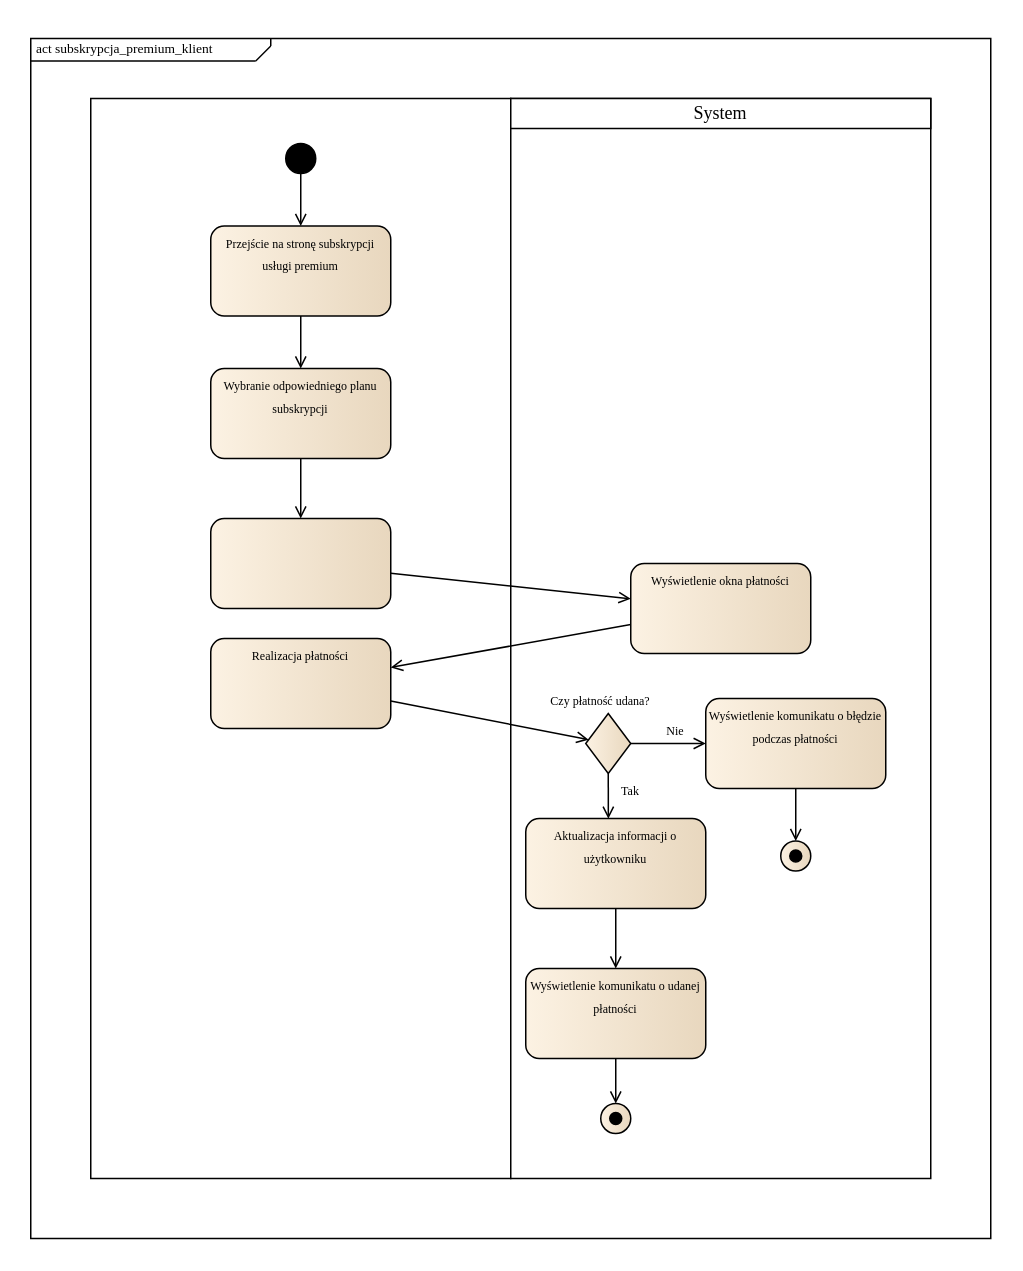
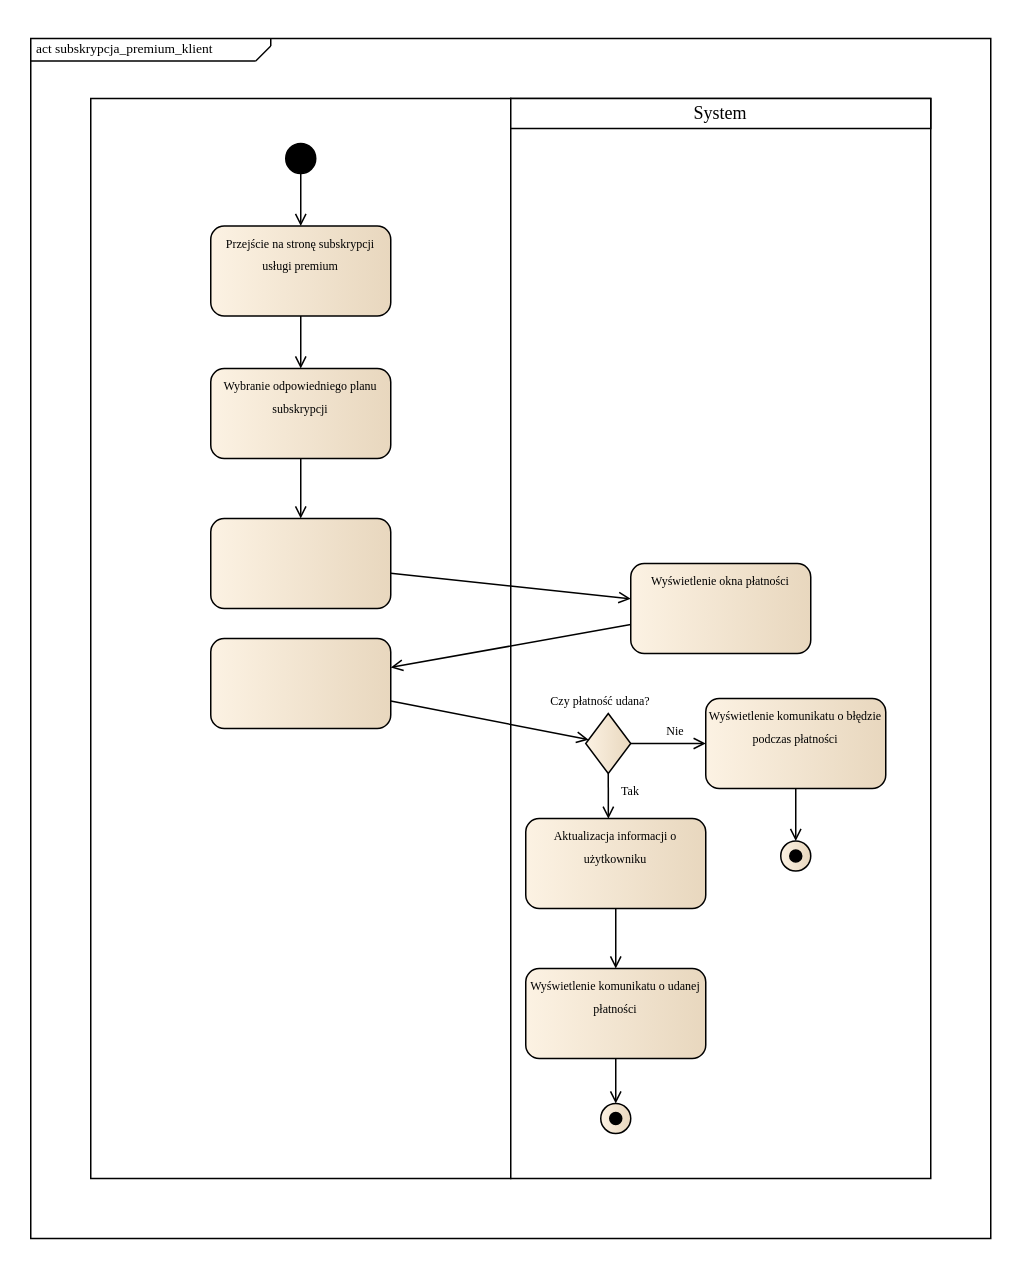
node "Realizacja płatności": removed
